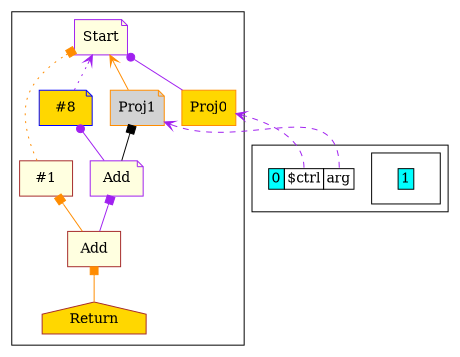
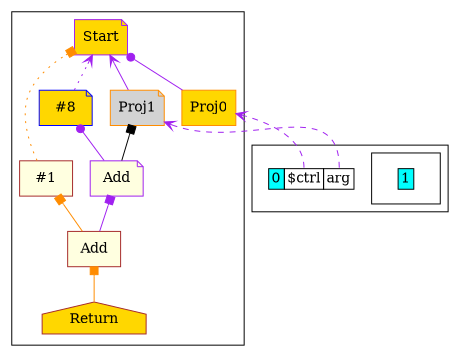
node "Start": fillcolor lightyellow -> gold
edge "Proj1" -> "Start": color darkorange -> purple
